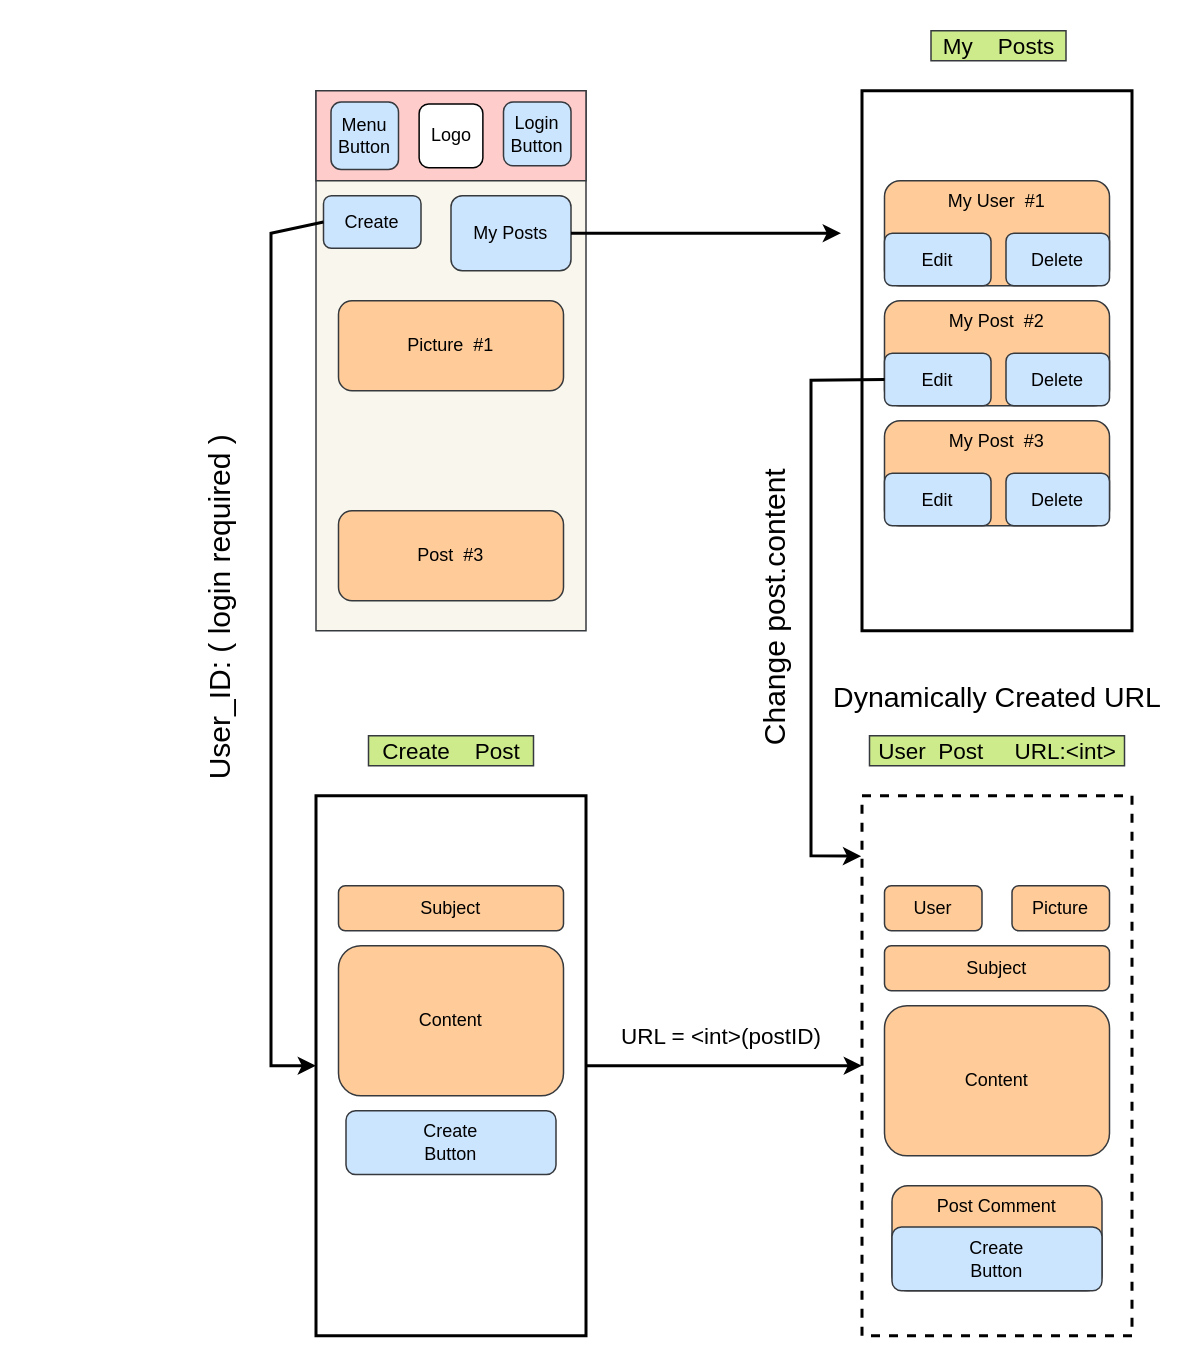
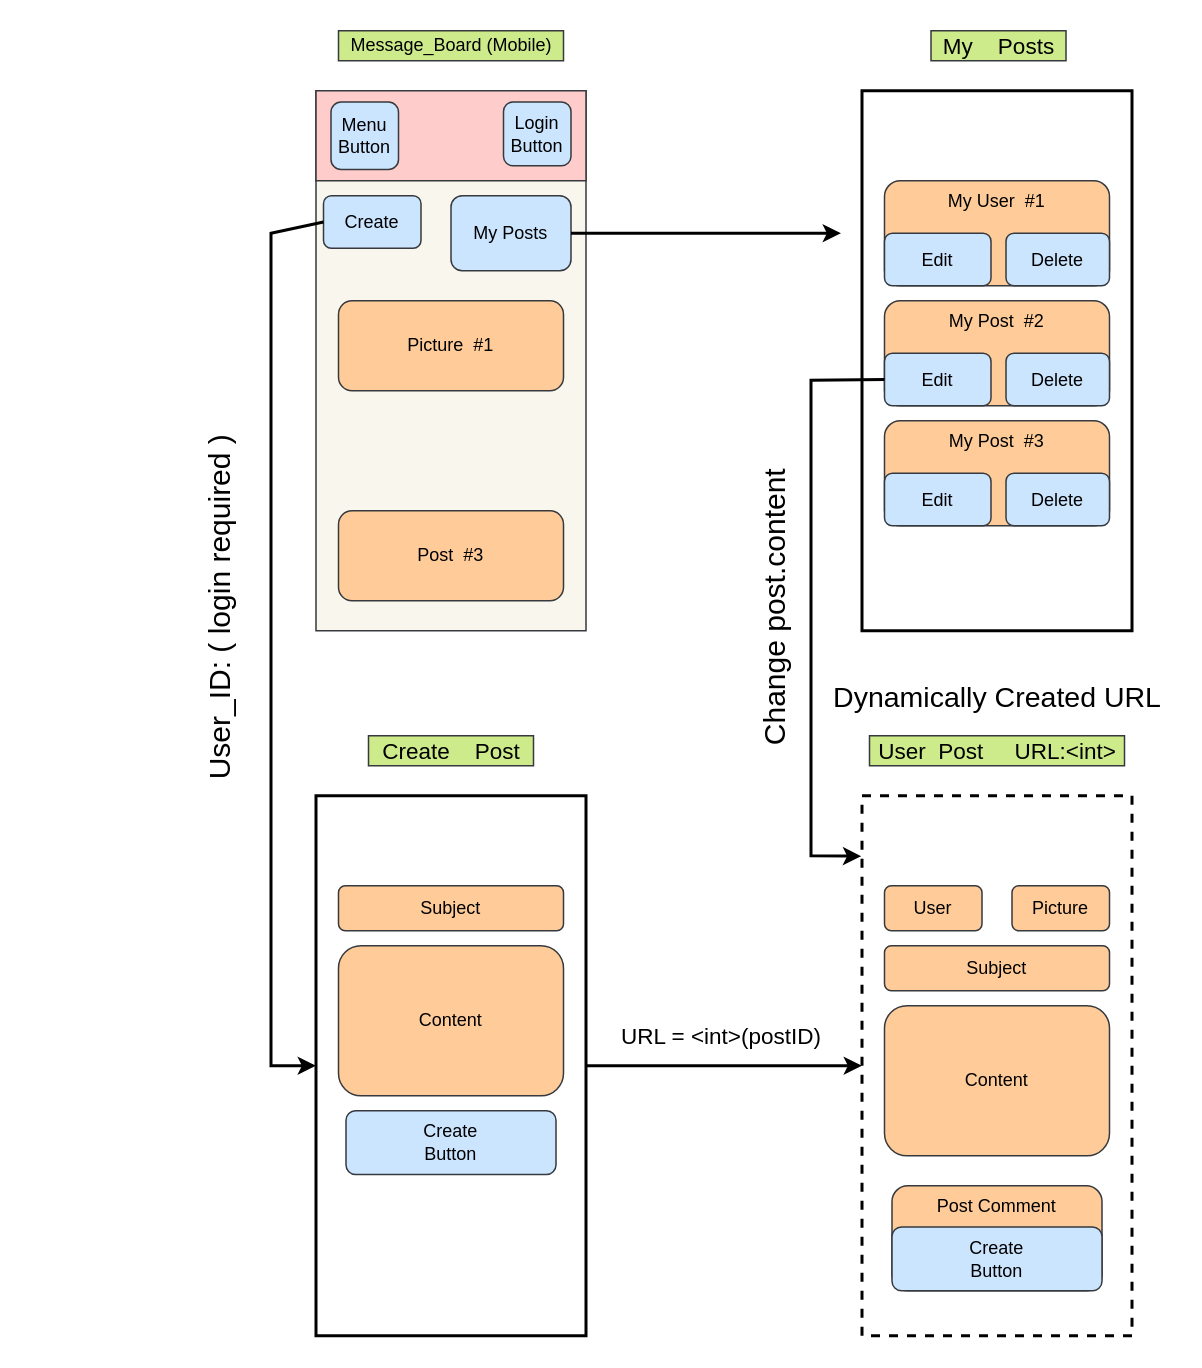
node "Message_Board (Mobile)": added
node "Logo": removed
